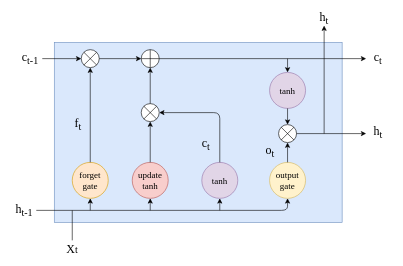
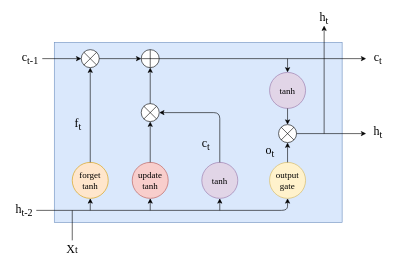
node "forgetgate": label "forgetgate" -> "forgettanh"
node "ht-1": label "ht-1" -> "ht-2"
